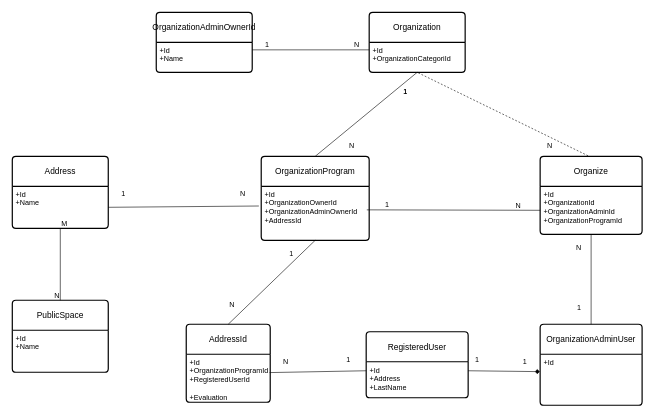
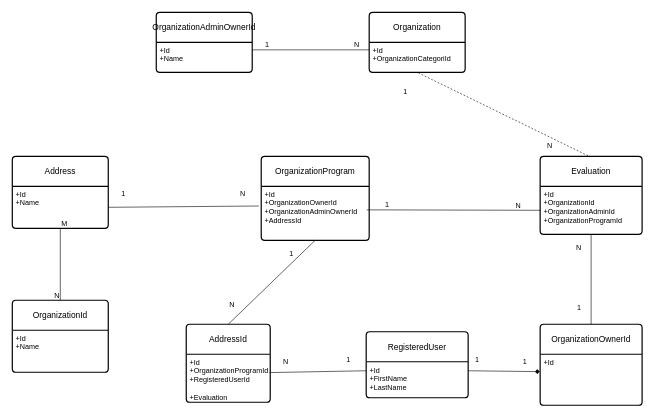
edge "+Id +OrganizationCategoriId" -- "OrganizationProgram": removed, labels "1", "N"
node "Organize": label "Organize" -> "Evaluation"
node "PublicSpace": label "PublicSpace" -> "OrganizationId"
node "OrganizationAdminUser": label "OrganizationAdminUser" -> "OrganizationOwnerId"
node "+Id +Address +LastName": label "+Id +Address +LastName" -> "+Id +FirstName +LastName"
